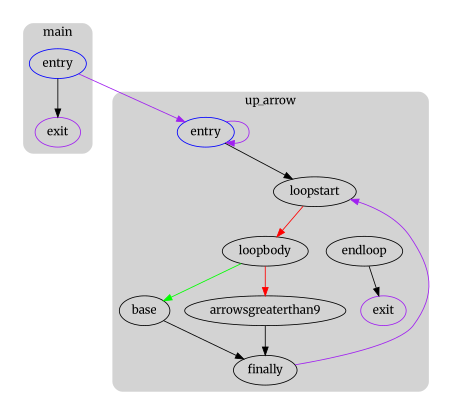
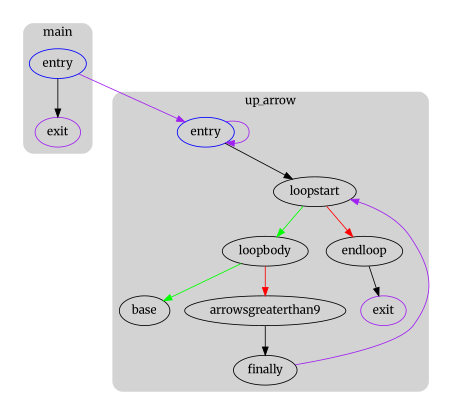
edge "loopstart" -> "loopbody": color red -> green
edge "loopstart" -> "endloop": added
edge "base" -> "finally": removed
